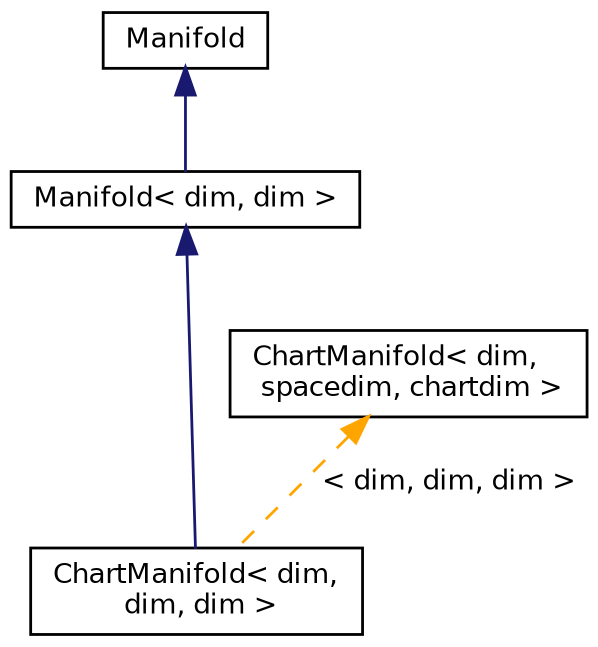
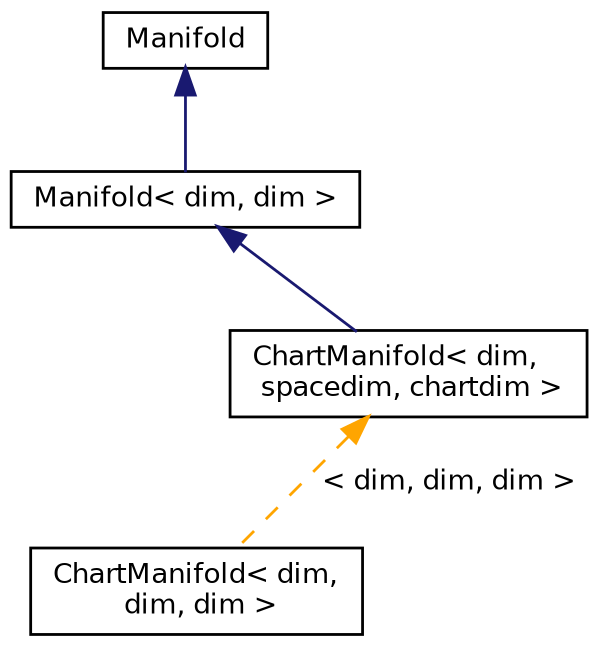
edge "ChartManifold< dim, dim, dim >" -> "Manifold< dim, dim >": now "ChartManifold< dim, spacedim, chartdim >" -> "Manifold< dim, dim >"
